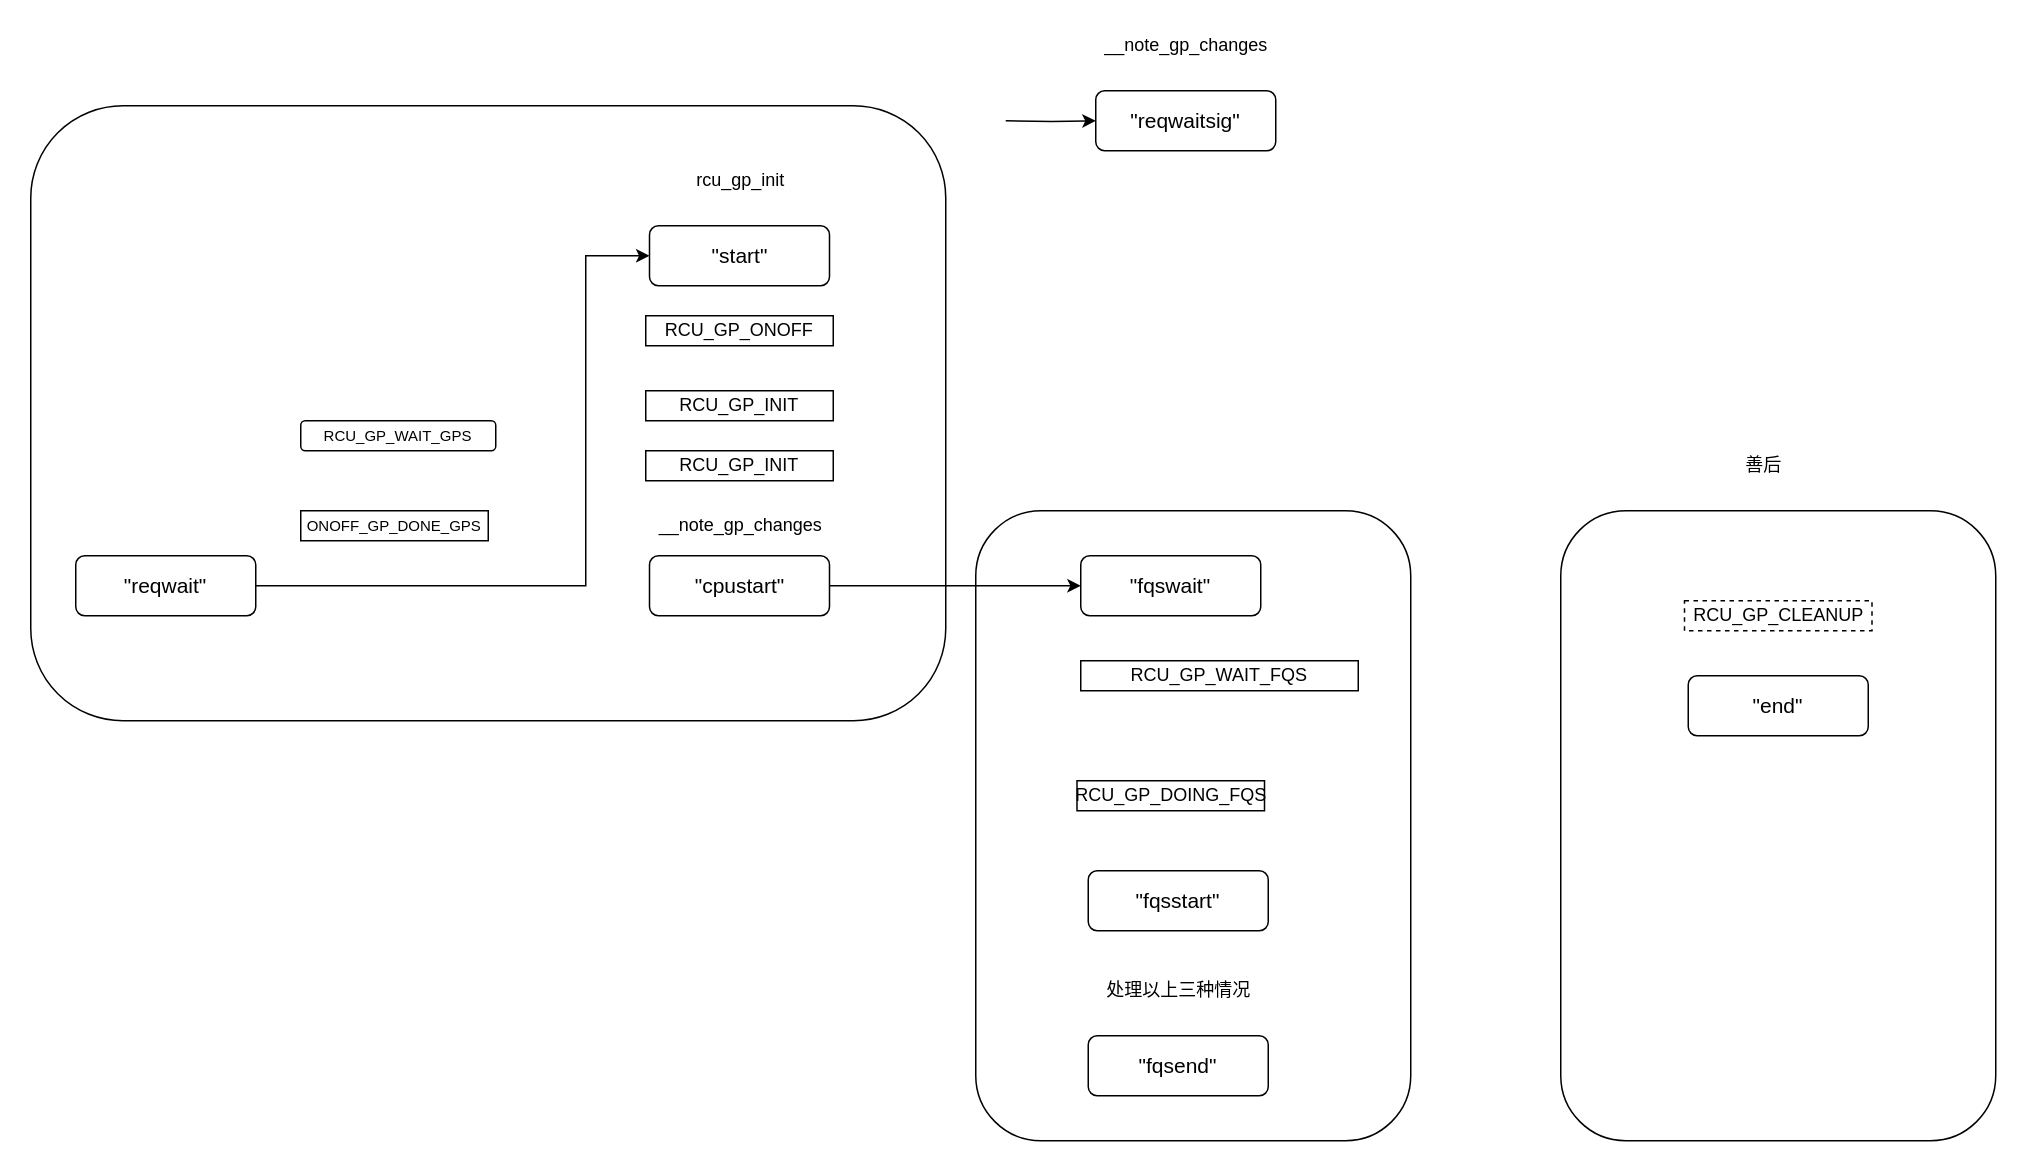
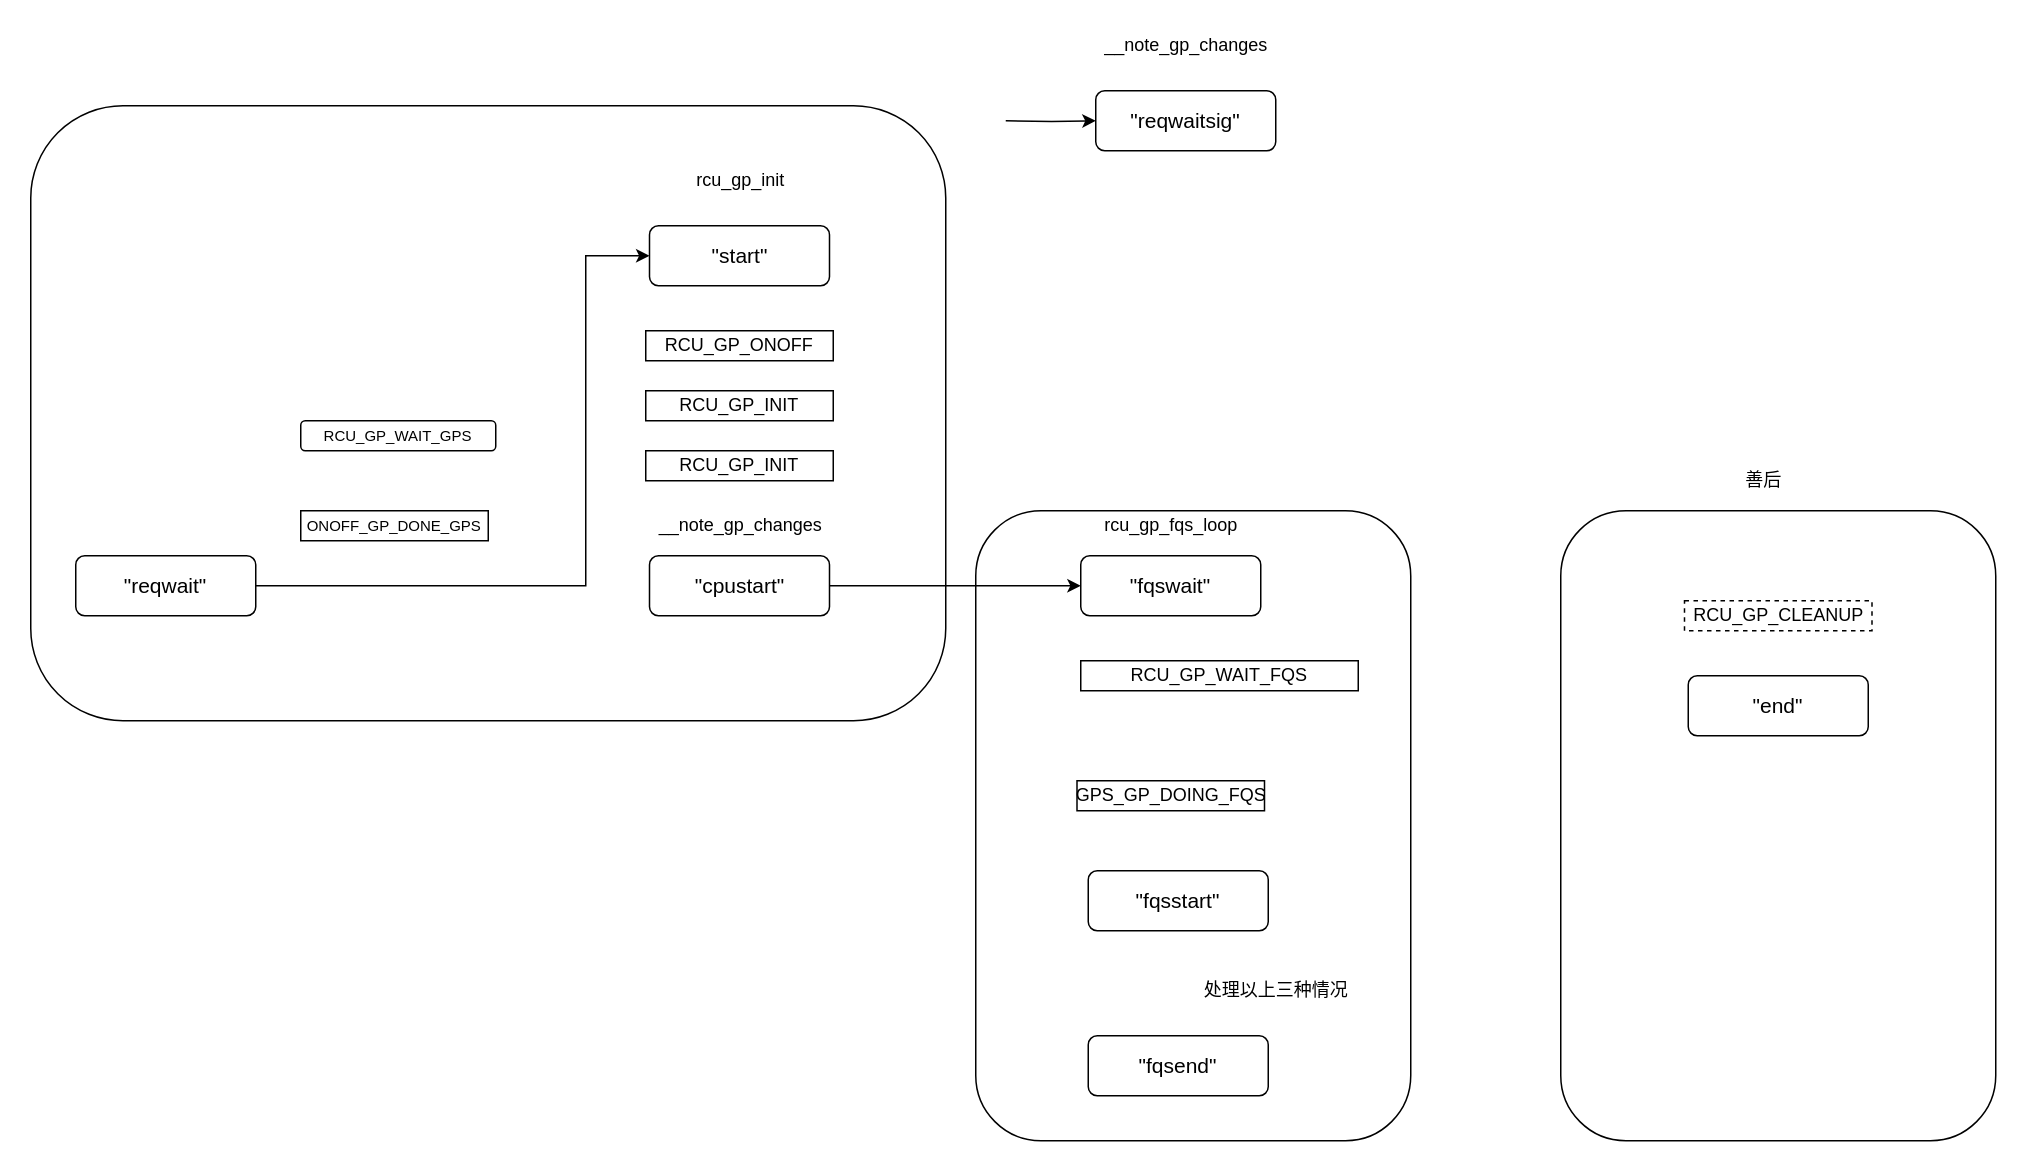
node "RCU_GP_ONOFF": moved (740, 331) -> (740, 346)
node "善后": moved (1763, 466) -> (1763, 481)
node "rcu_gp_fqs_loop": added
node "RCU_GP_DOING_FQS": label "RCU_GP_DOING_FQS" -> "GPS_GP_DOING_FQS"
node "处理以上三种情况": moved (1178, 991) -> (1276, 991)
